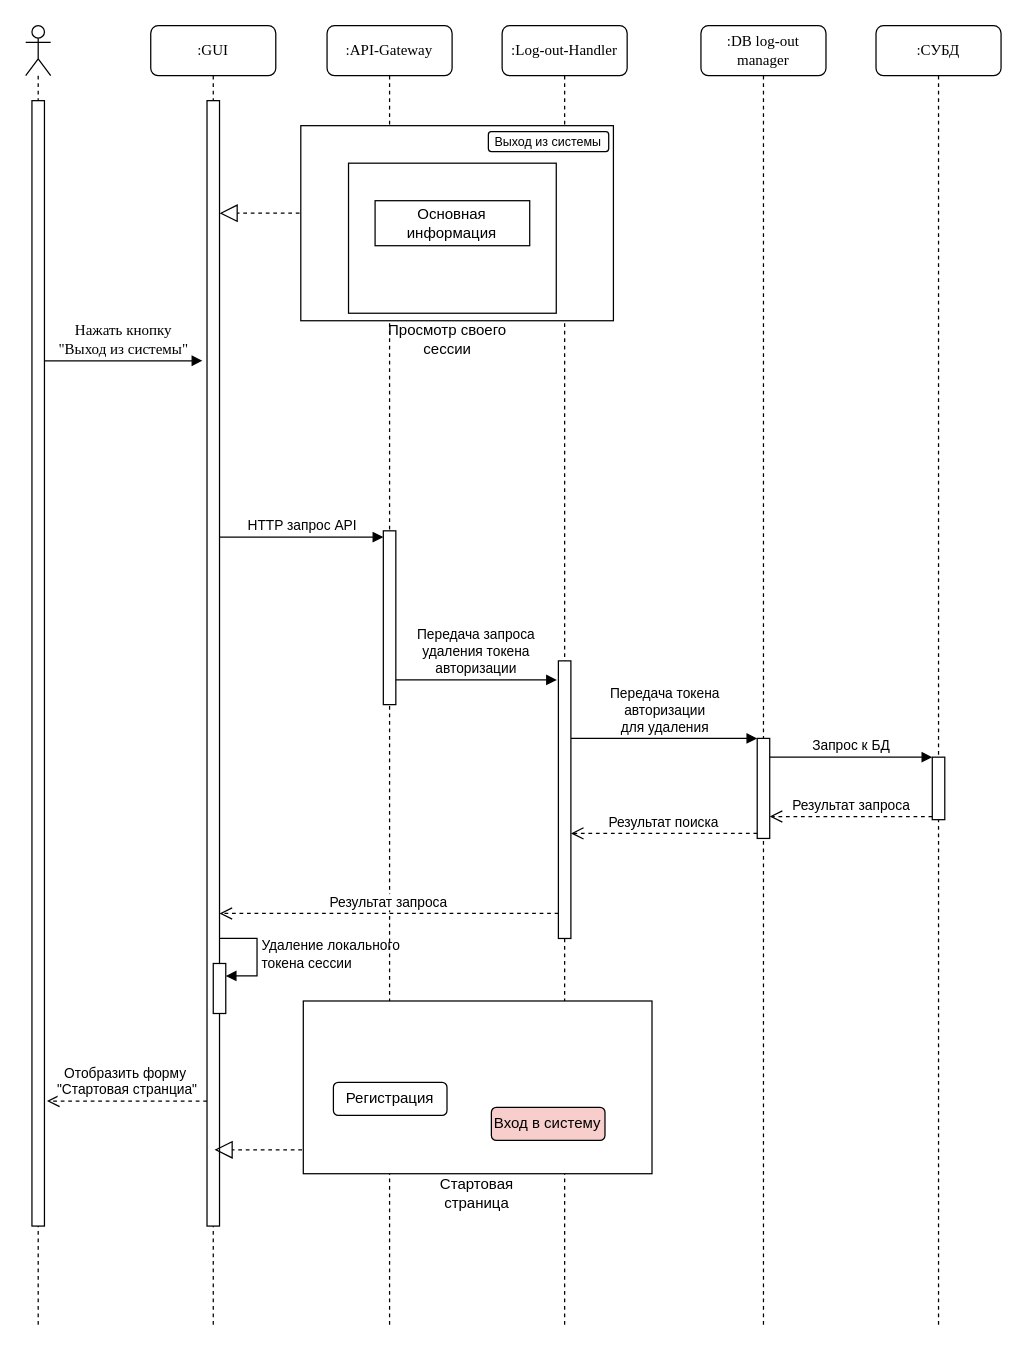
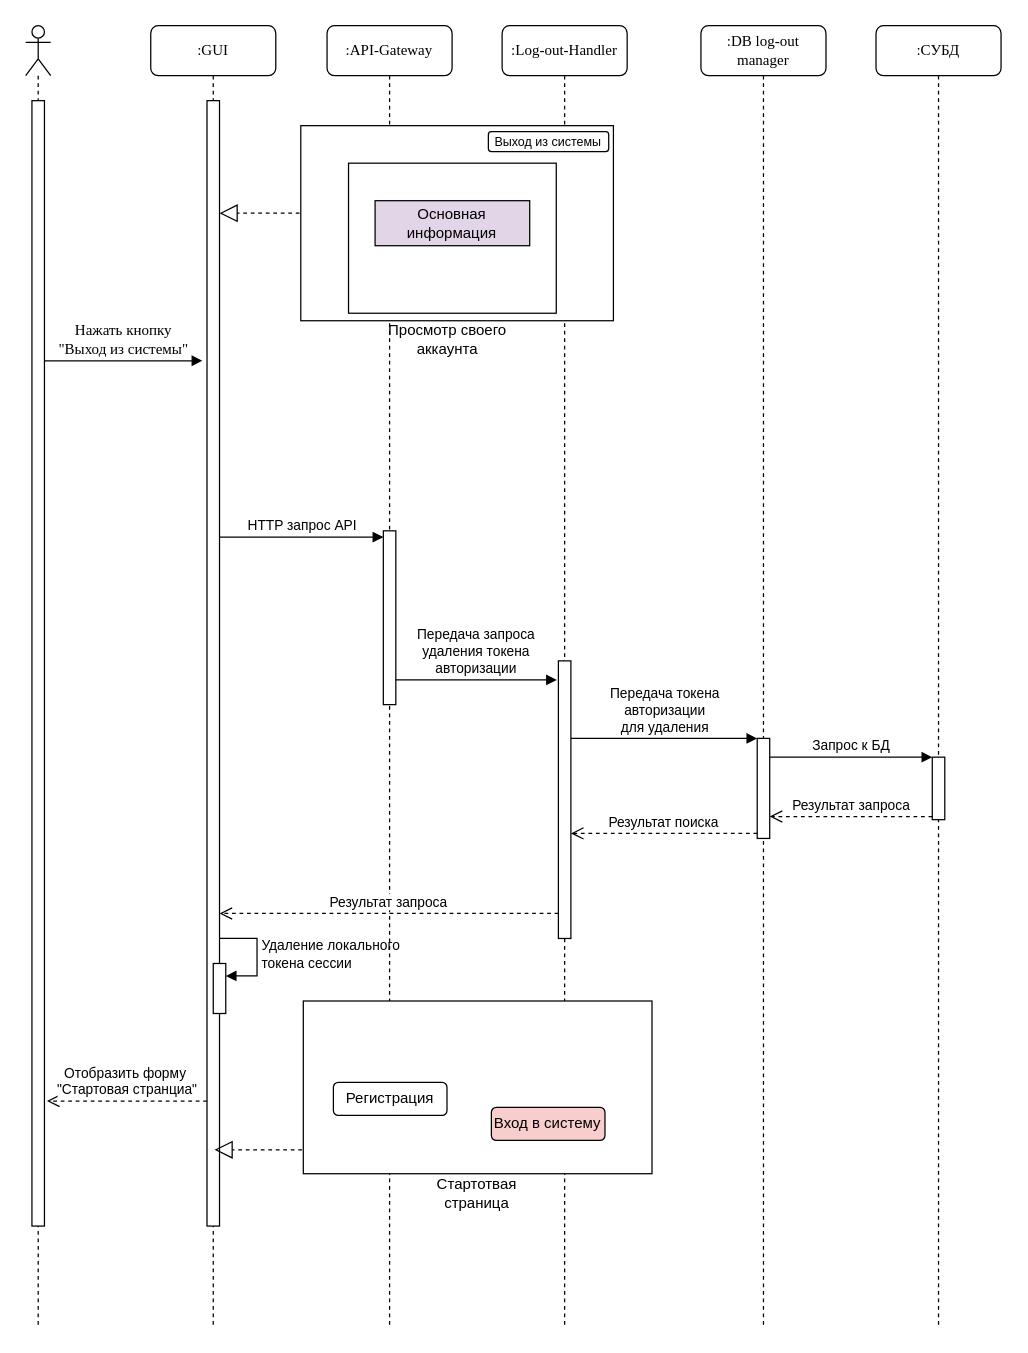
node "Основная информация": fillcolor #ffffff -> #e1d5e7
node "Просмотр своего сессии": label "Просмотр своего сессии" -> "Просмотр своего аккаунта"
node "Стартовая страница": label "Стартовая страница" -> "Стартотвая страница"
